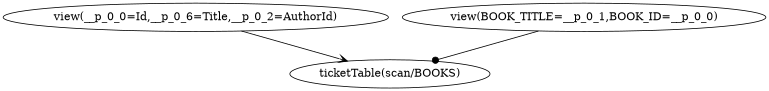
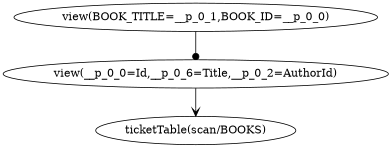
edge "view(BOOK_TITLE=__p_0_1,BOOK_ID=__p_0_0)" -> "ticketTable(scan/BOOKS)": now "view(BOOK_TITLE=__p_0_1,BOOK_ID=__p_0_0)" -> "view(__p_0_0=Id,__p_0_6=Title,__p_0_2=AuthorId)"
